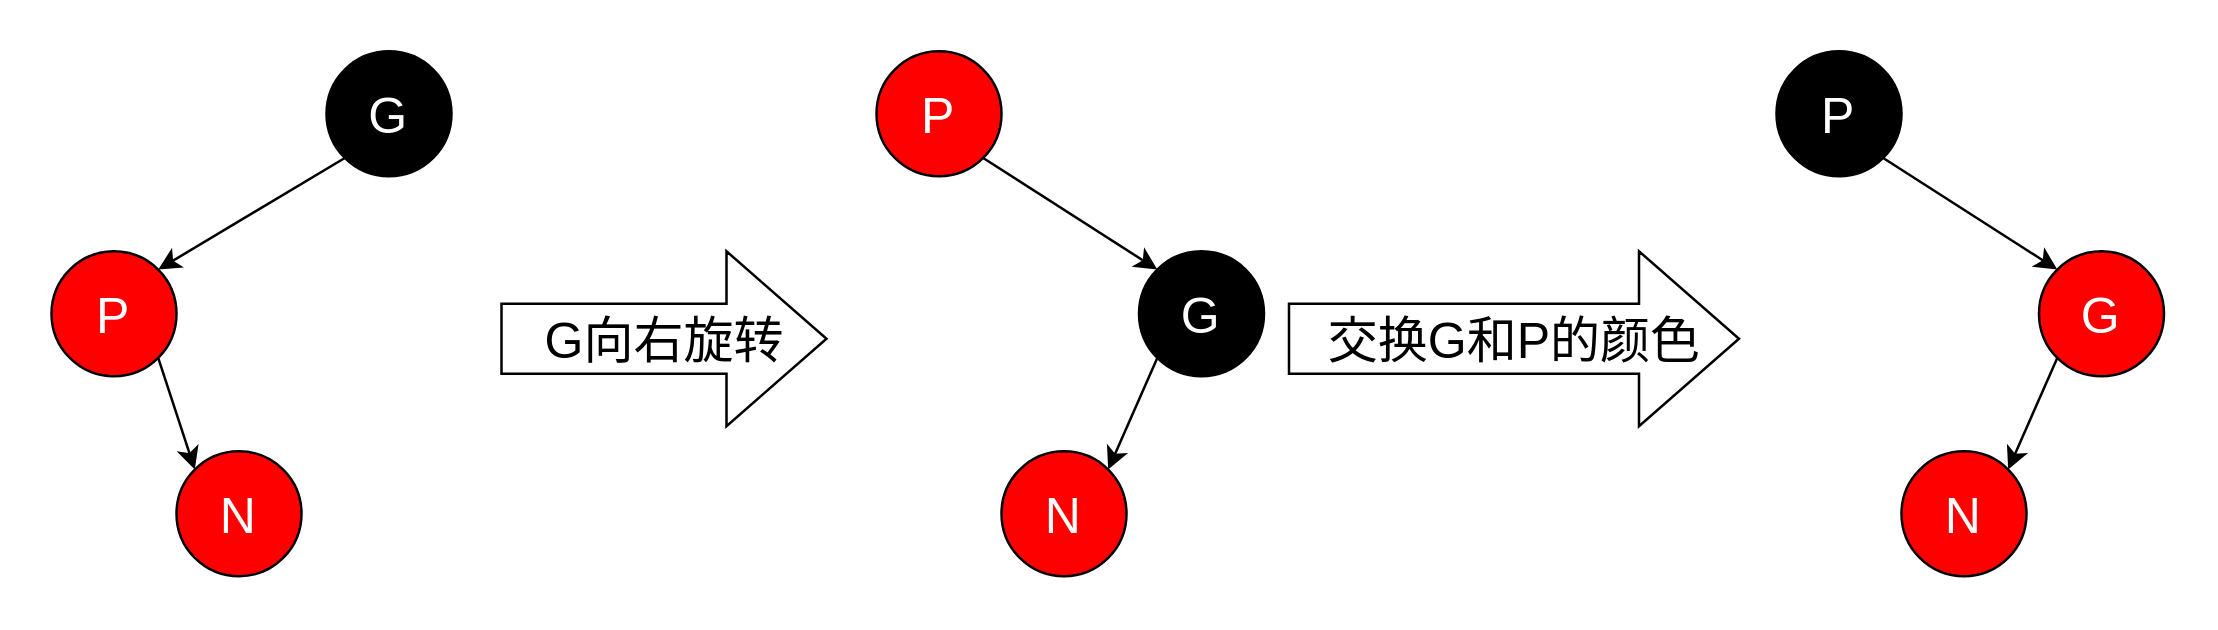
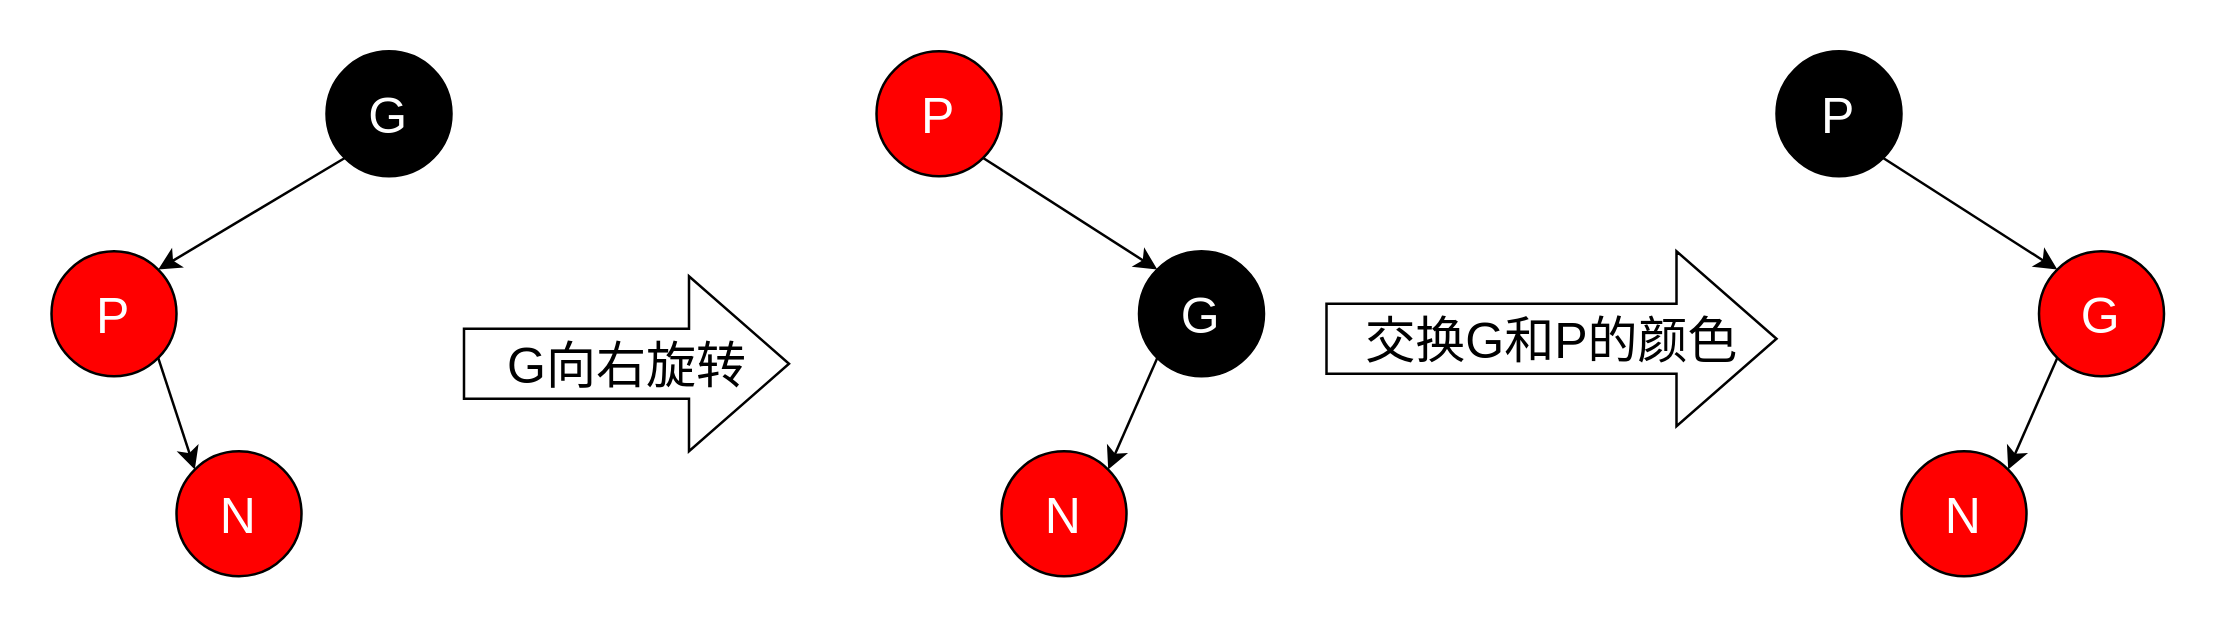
node "G向右旋转": moved (664, 339) -> (626, 364)
node "交换G和P的颜色": moved (1514, 339) -> (1551, 339)
